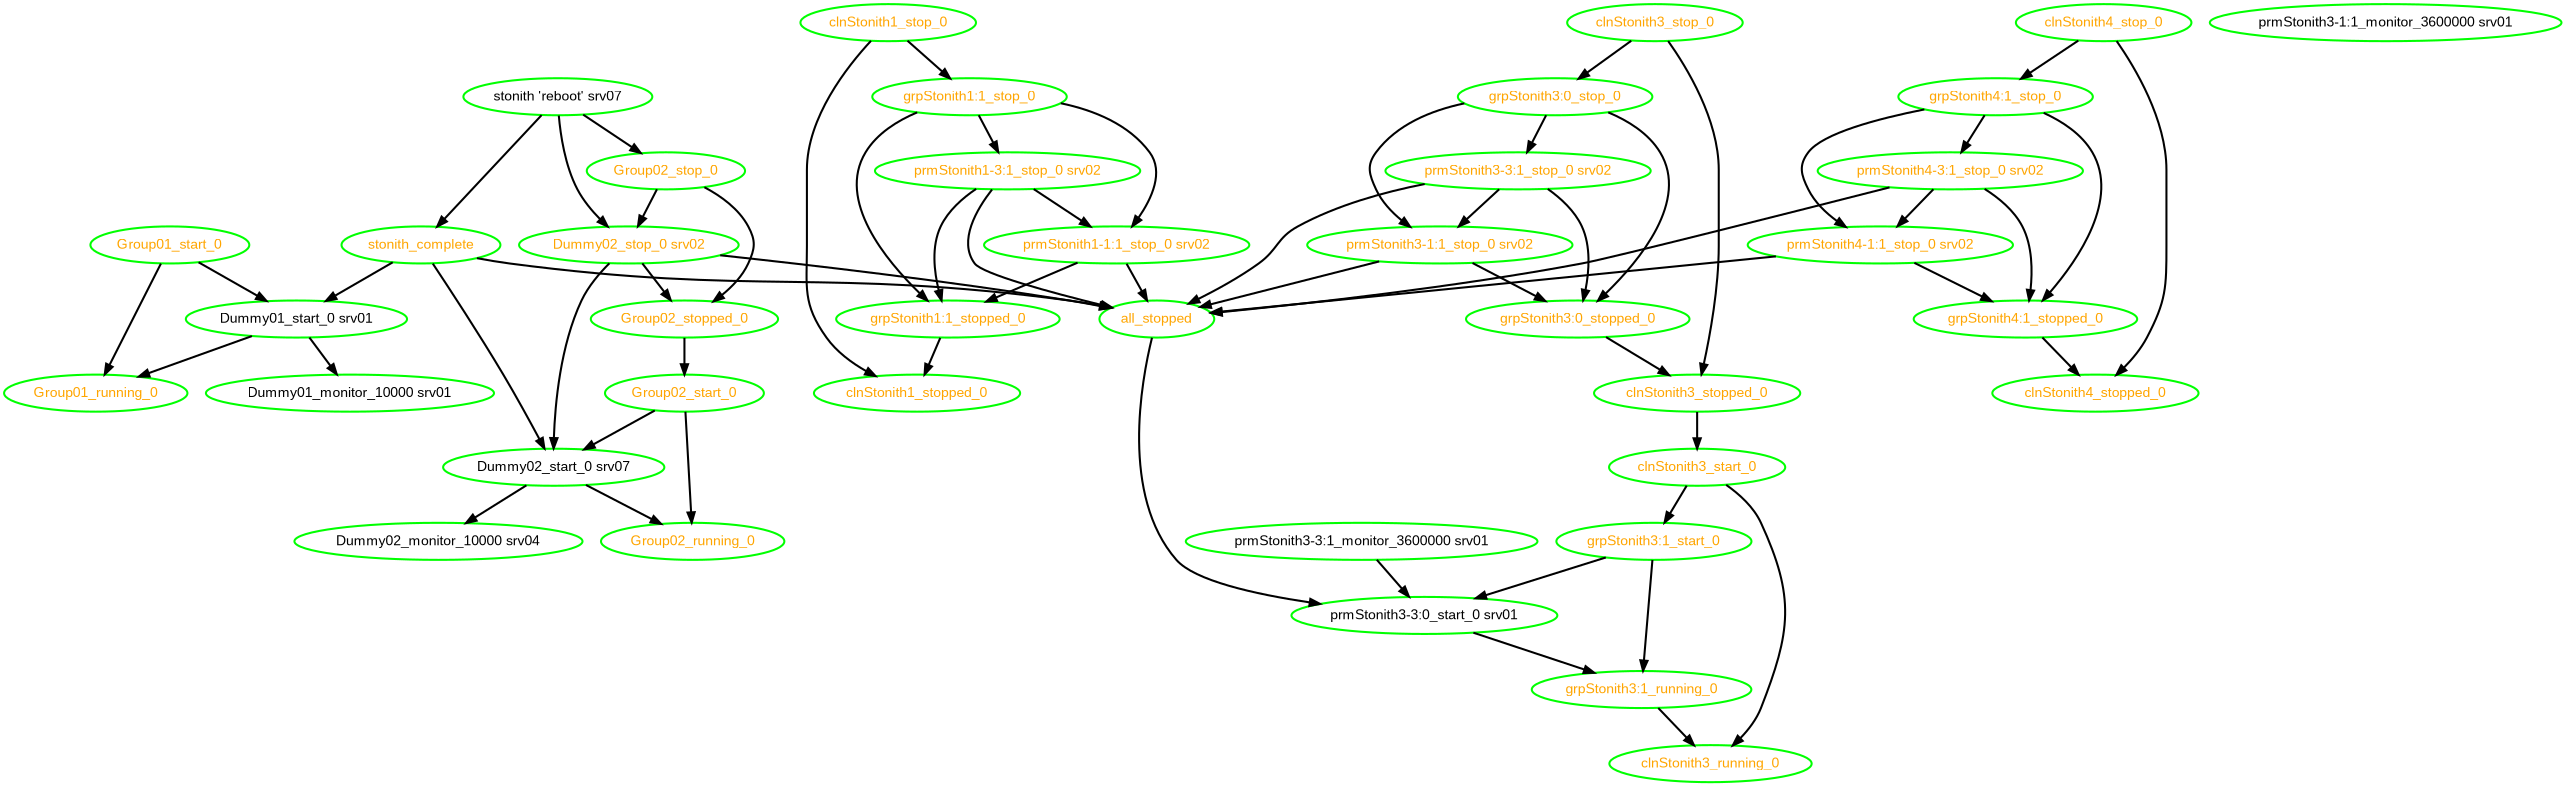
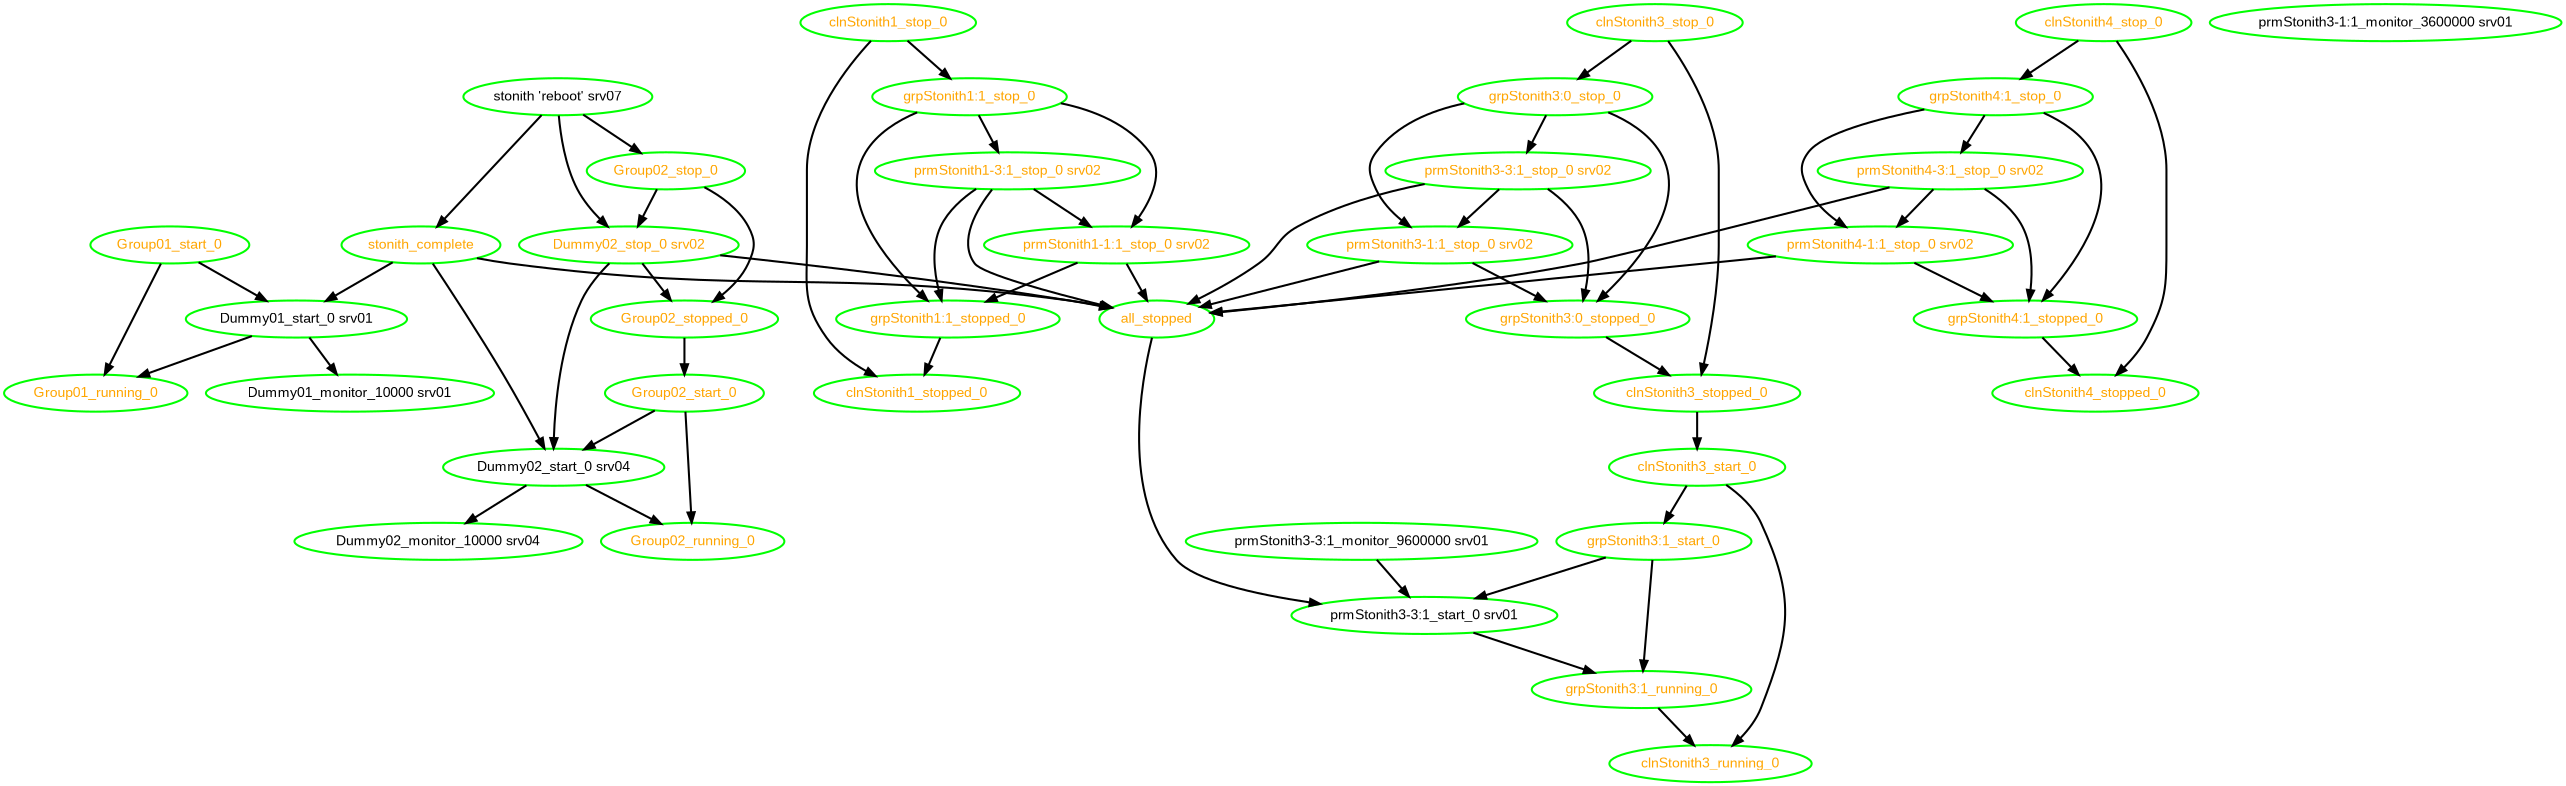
node "Dummy02_start_0 srv07": label "Dummy02_start_0 srv07" -> "Dummy02_start_0 srv04"
node "prmStonith3-3:1_monitor_3600000 srv01": label "prmStonith3-3:1_monitor_3600000 srv01" -> "prmStonith3-3:1_monitor_9600000 srv01"
node "prmStonith3-3:0_start_0 srv01": label "prmStonith3-3:0_start_0 srv01" -> "prmStonith3-3:1_start_0 srv01"
